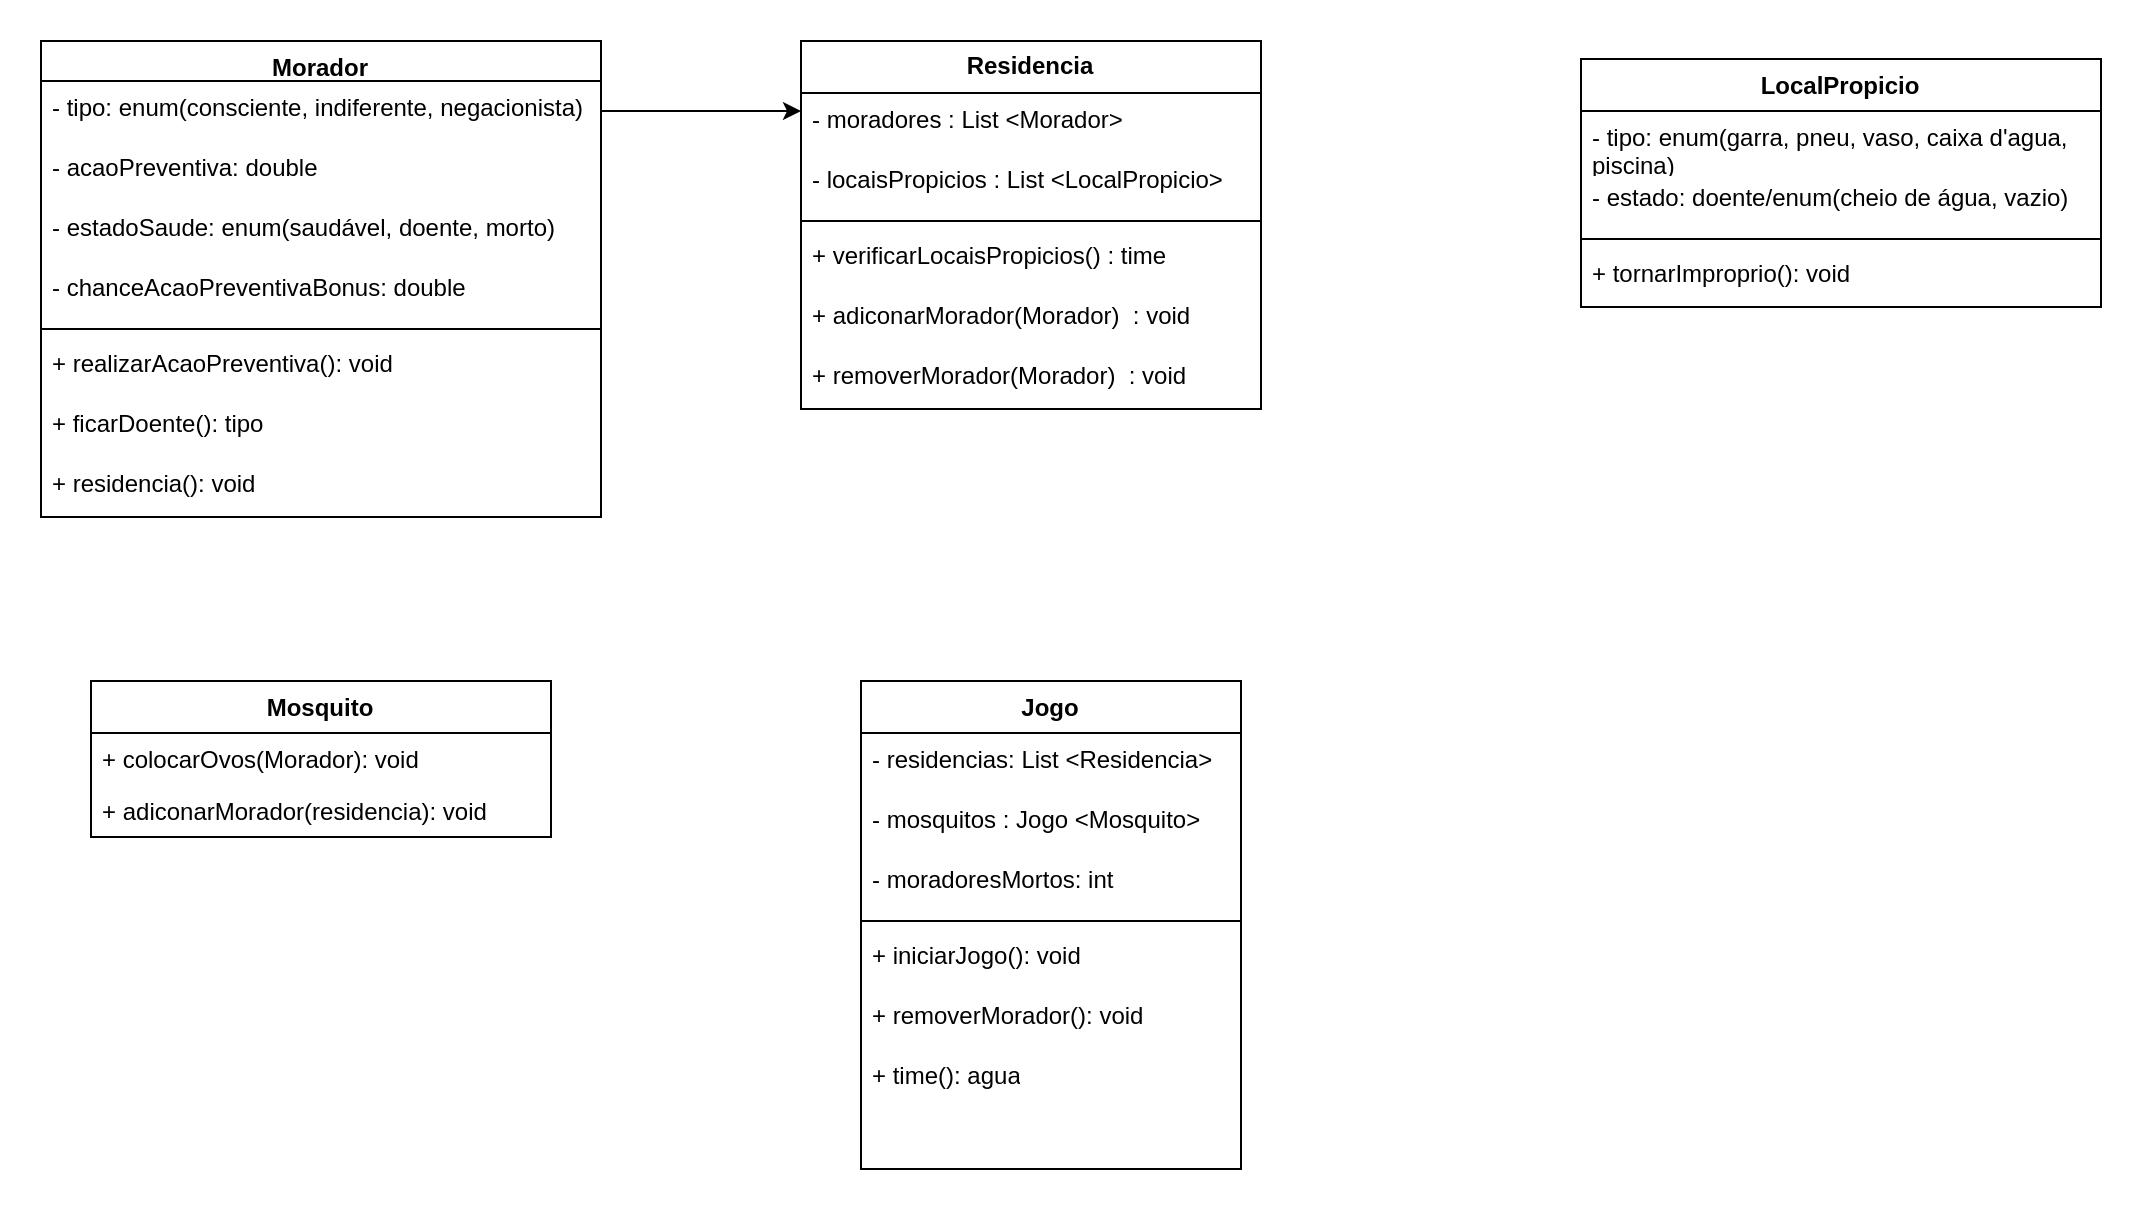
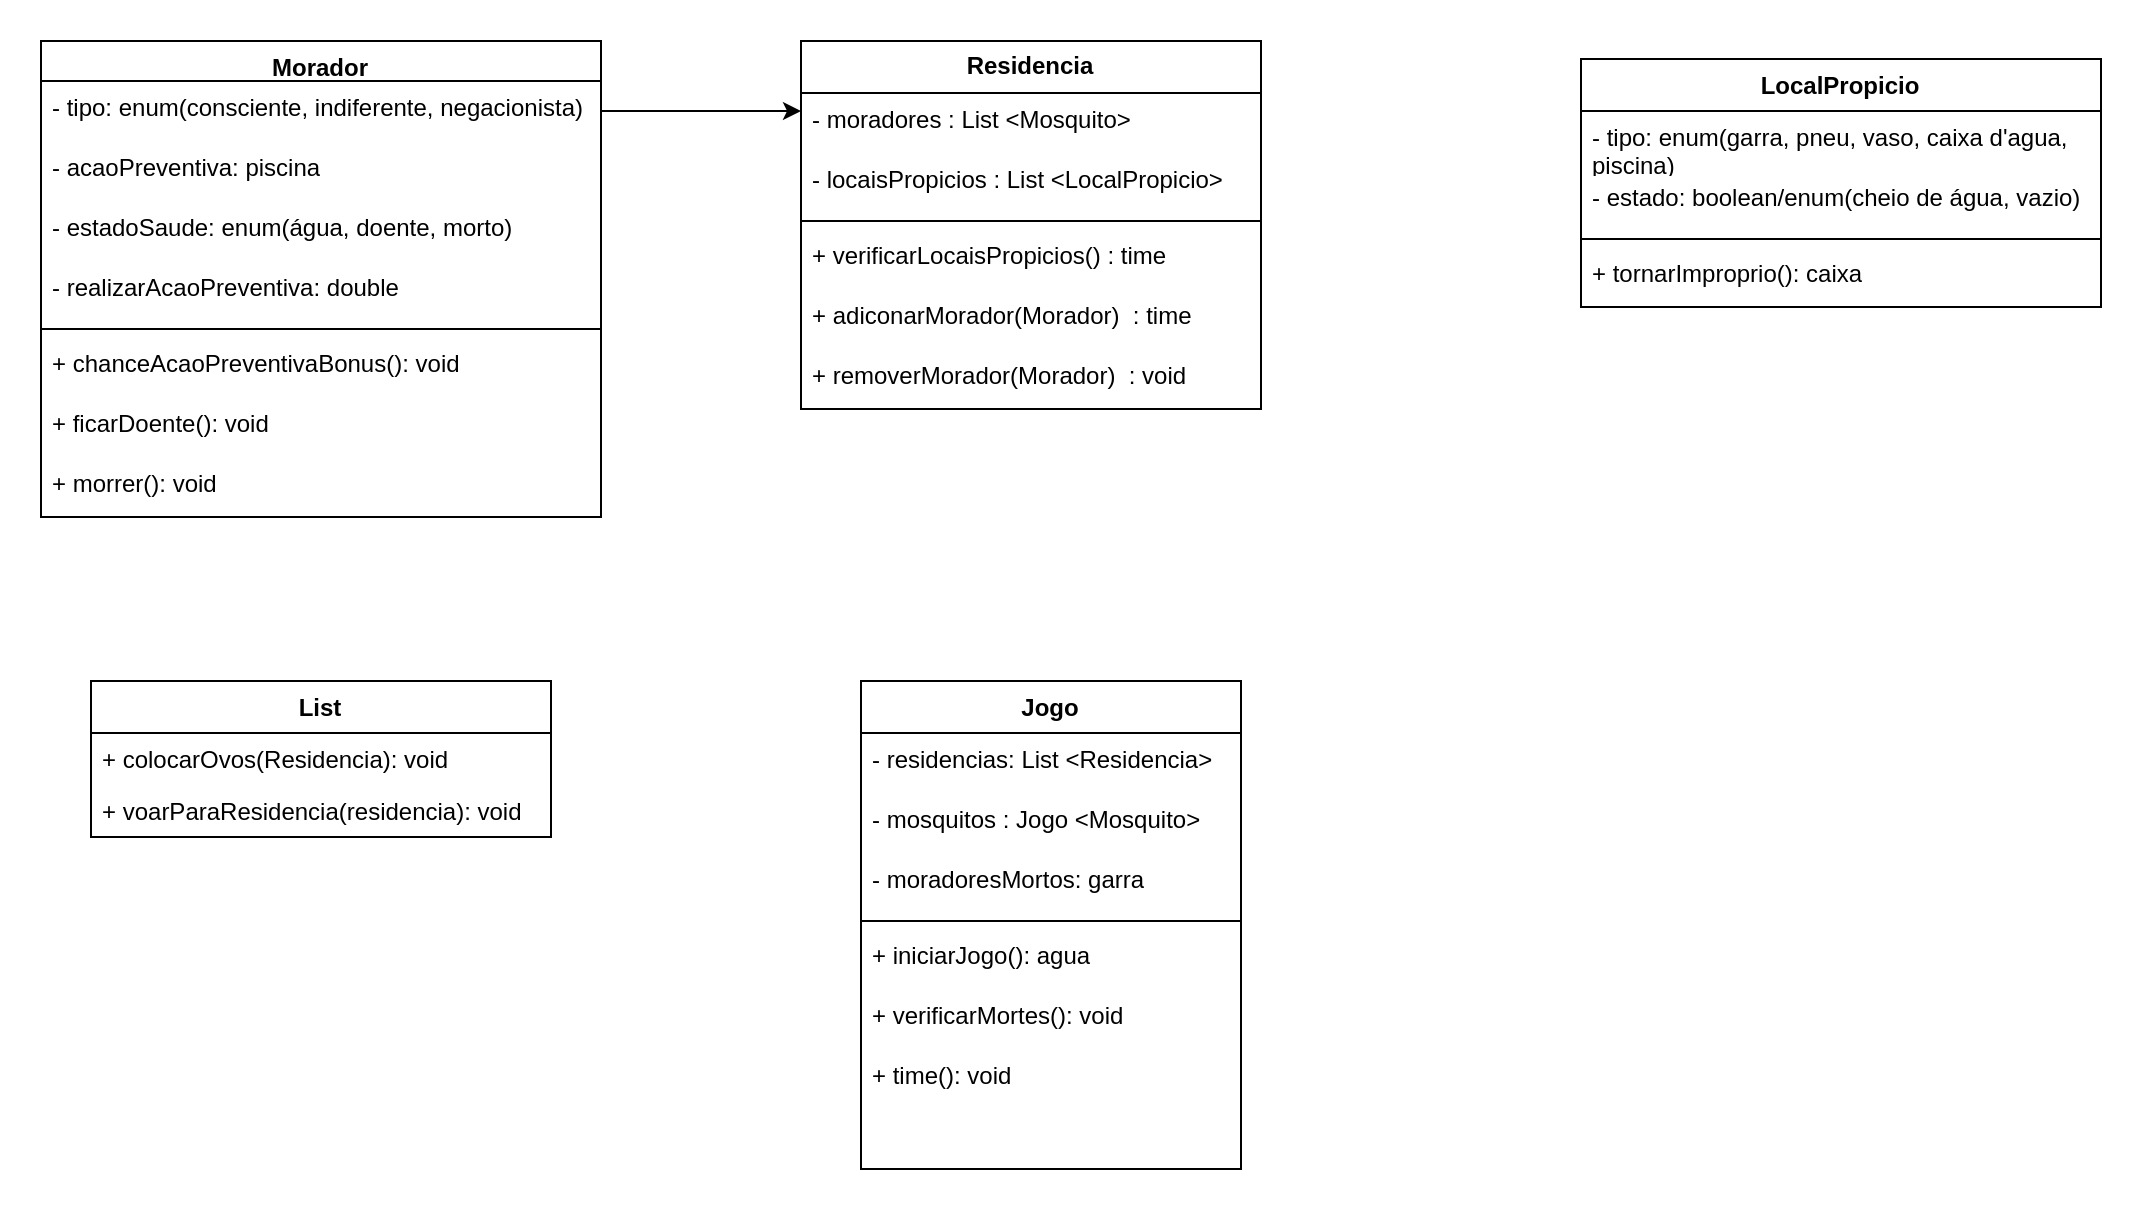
node "- moradores : List <Morador>": label "- moradores : List <Morador>" -> "- moradores : List <Mosquito>"
node "- acaoPreventiva: double": label "- acaoPreventiva: double" -> "- acaoPreventiva: piscina"
node "- estado: doente/enum(cheio de água, vazio)": label "- estado: doente/enum(cheio de água, vazio)" -> "- estado: boolean/enum(cheio de água, vazio)"
node "- estadoSaude: enum(saudável, doente, morto)": label "- estadoSaude: enum(saudável, doente, morto)" -> "- estadoSaude: enum(água, doente, morto)"
node "+ tornarImproprio(): void": label "+ tornarImproprio(): void" -> "+ tornarImproprio(): caixa"
node "- chanceAcaoPreventivaBonus: double": label "- chanceAcaoPreventivaBonus: double" -> "- realizarAcaoPreventiva: double"
node "+ adiconarMorador(Morador) : void": label "+ adiconarMorador(Morador) : void" -> "+ adiconarMorador(Morador) : time"
node "+ realizarAcaoPreventiva(): void": label "+ realizarAcaoPreventiva(): void" -> "+ chanceAcaoPreventivaBonus(): void"
node "+ ficarDoente(): tipo": label "+ ficarDoente(): tipo" -> "+ ficarDoente(): void"
node "+ residencia(): void": label "+ residencia(): void" -> "+ morrer(): void"
node "Mosquito": label "Mosquito" -> "List"
node "+ colocarOvos(Morador): void": label "+ colocarOvos(Morador): void" -> "+ colocarOvos(Residencia): void"
node "+ adiconarMorador(residencia): void": label "+ adiconarMorador(residencia): void" -> "+ voarParaResidencia(residencia): void"
node "- moradoresMortos: int": label "- moradoresMortos: int" -> "- moradoresMortos: garra"
node "+ iniciarJogo(): void": label "+ iniciarJogo(): void" -> "+ iniciarJogo(): agua"
node "+ removerMorador(): void": label "+ removerMorador(): void" -> "+ verificarMortes(): void"
node "+ time(): agua": label "+ time(): agua" -> "+ time(): void"
